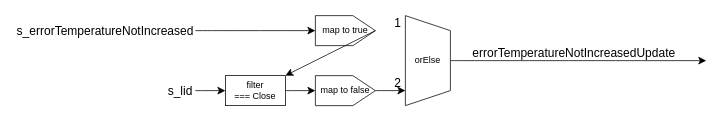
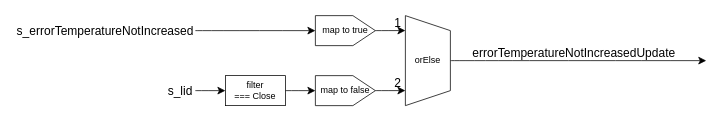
edge "map to true" -> "filter === Close": now "map to true" -> "orElse"
